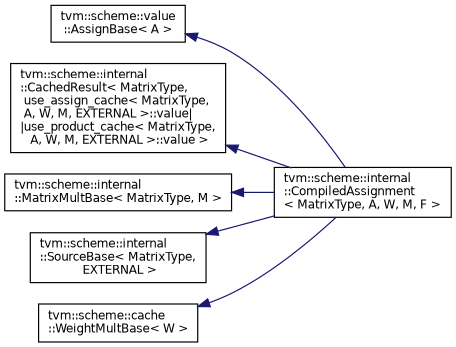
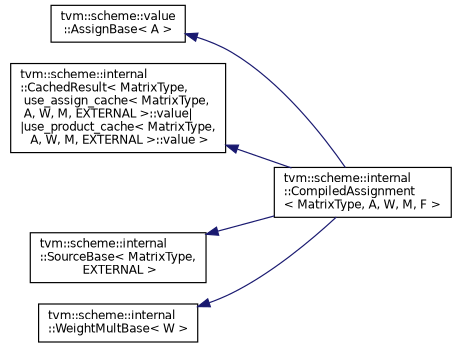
node "tvm::scheme::internal ::MatrixMultBase< MatrixType, M >": removed
node "tvm::scheme::cache ::WeightMultBase< W >": label "tvm::scheme::cache ::WeightMultBase< W >" -> "tvm::scheme::internal ::WeightMultBase< W >"
